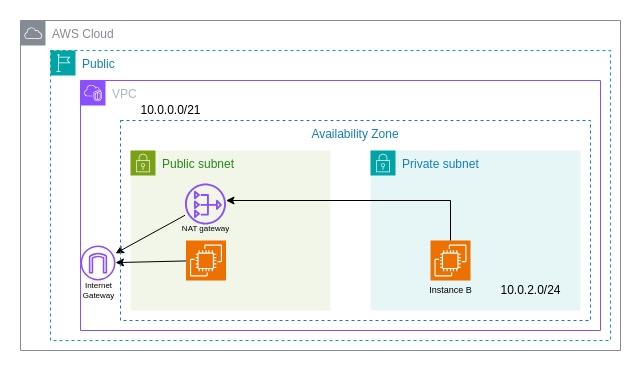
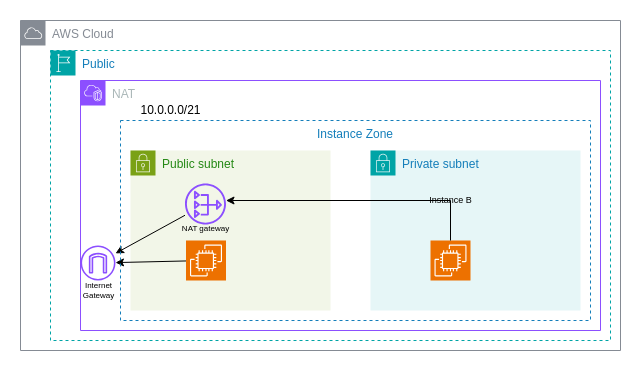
node "VPC": label "VPC" -> "NAT"
node "Availability Zone": label "Availability Zone" -> "Instance Zone"
node "Instance B": moved (451, 291) -> (451, 201)
node "10.0.2.0/24": removed
